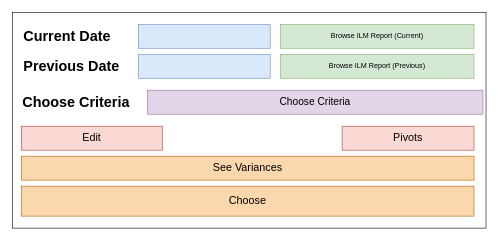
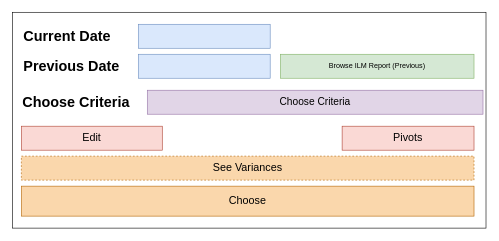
node "Browse ILM Report (Current)": removed
node "See Variances": style solid -> dashed
